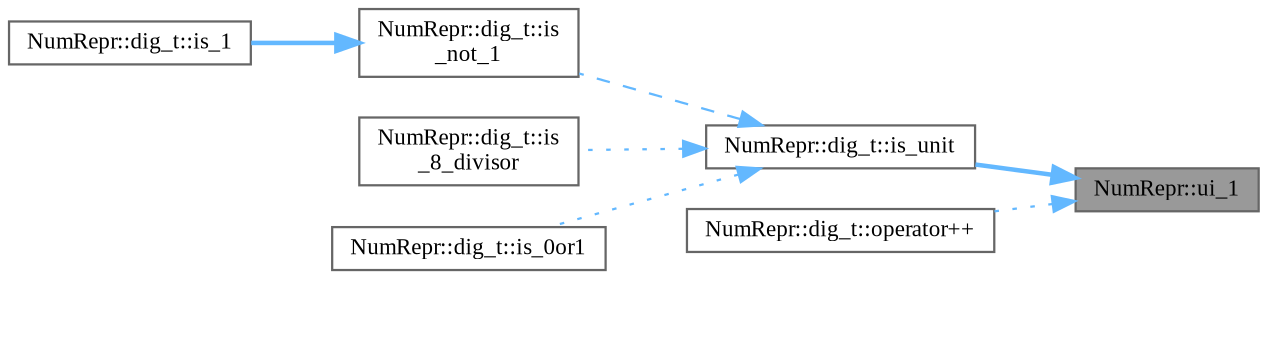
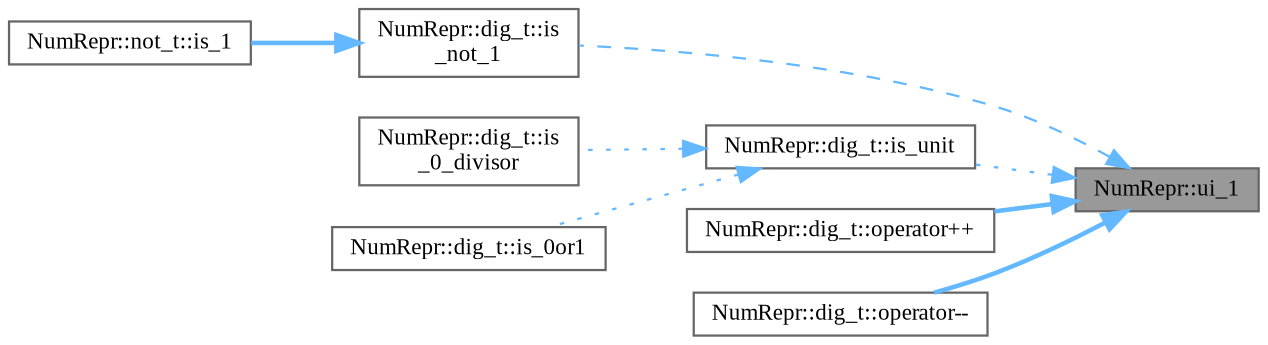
node "NumRepr::dig_t::is_1": label "NumRepr::dig_t::is_1" -> "NumRepr::not_t::is_1"
edge "NumRepr::dig_t::is _not_1" -> "NumRepr::dig_t::is_unit": now "NumRepr::dig_t::is _not_1" -> "NumRepr::ui_1"
node "NumRepr::dig_t::is _8_divisor": label "NumRepr::dig_t::is _8_divisor" -> "NumRepr::dig_t::is _0_divisor"
edge "NumRepr::dig_t::is_unit" -> "NumRepr::ui_1": style bold -> dotted
edge "NumRepr::dig_t::operator++" -> "NumRepr::ui_1": style dotted -> bold
node "NumRepr::dig_t::operator--": added
